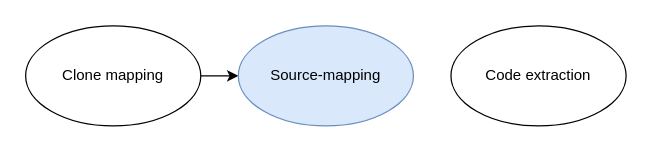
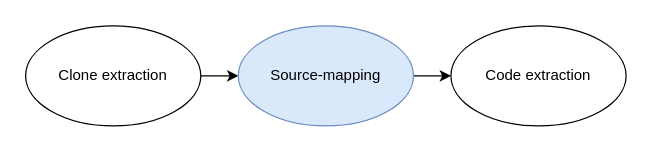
node "Clone mapping": label "Clone mapping" -> "Clone extraction"
edge "Source-mapping" -> "Code extraction": added
